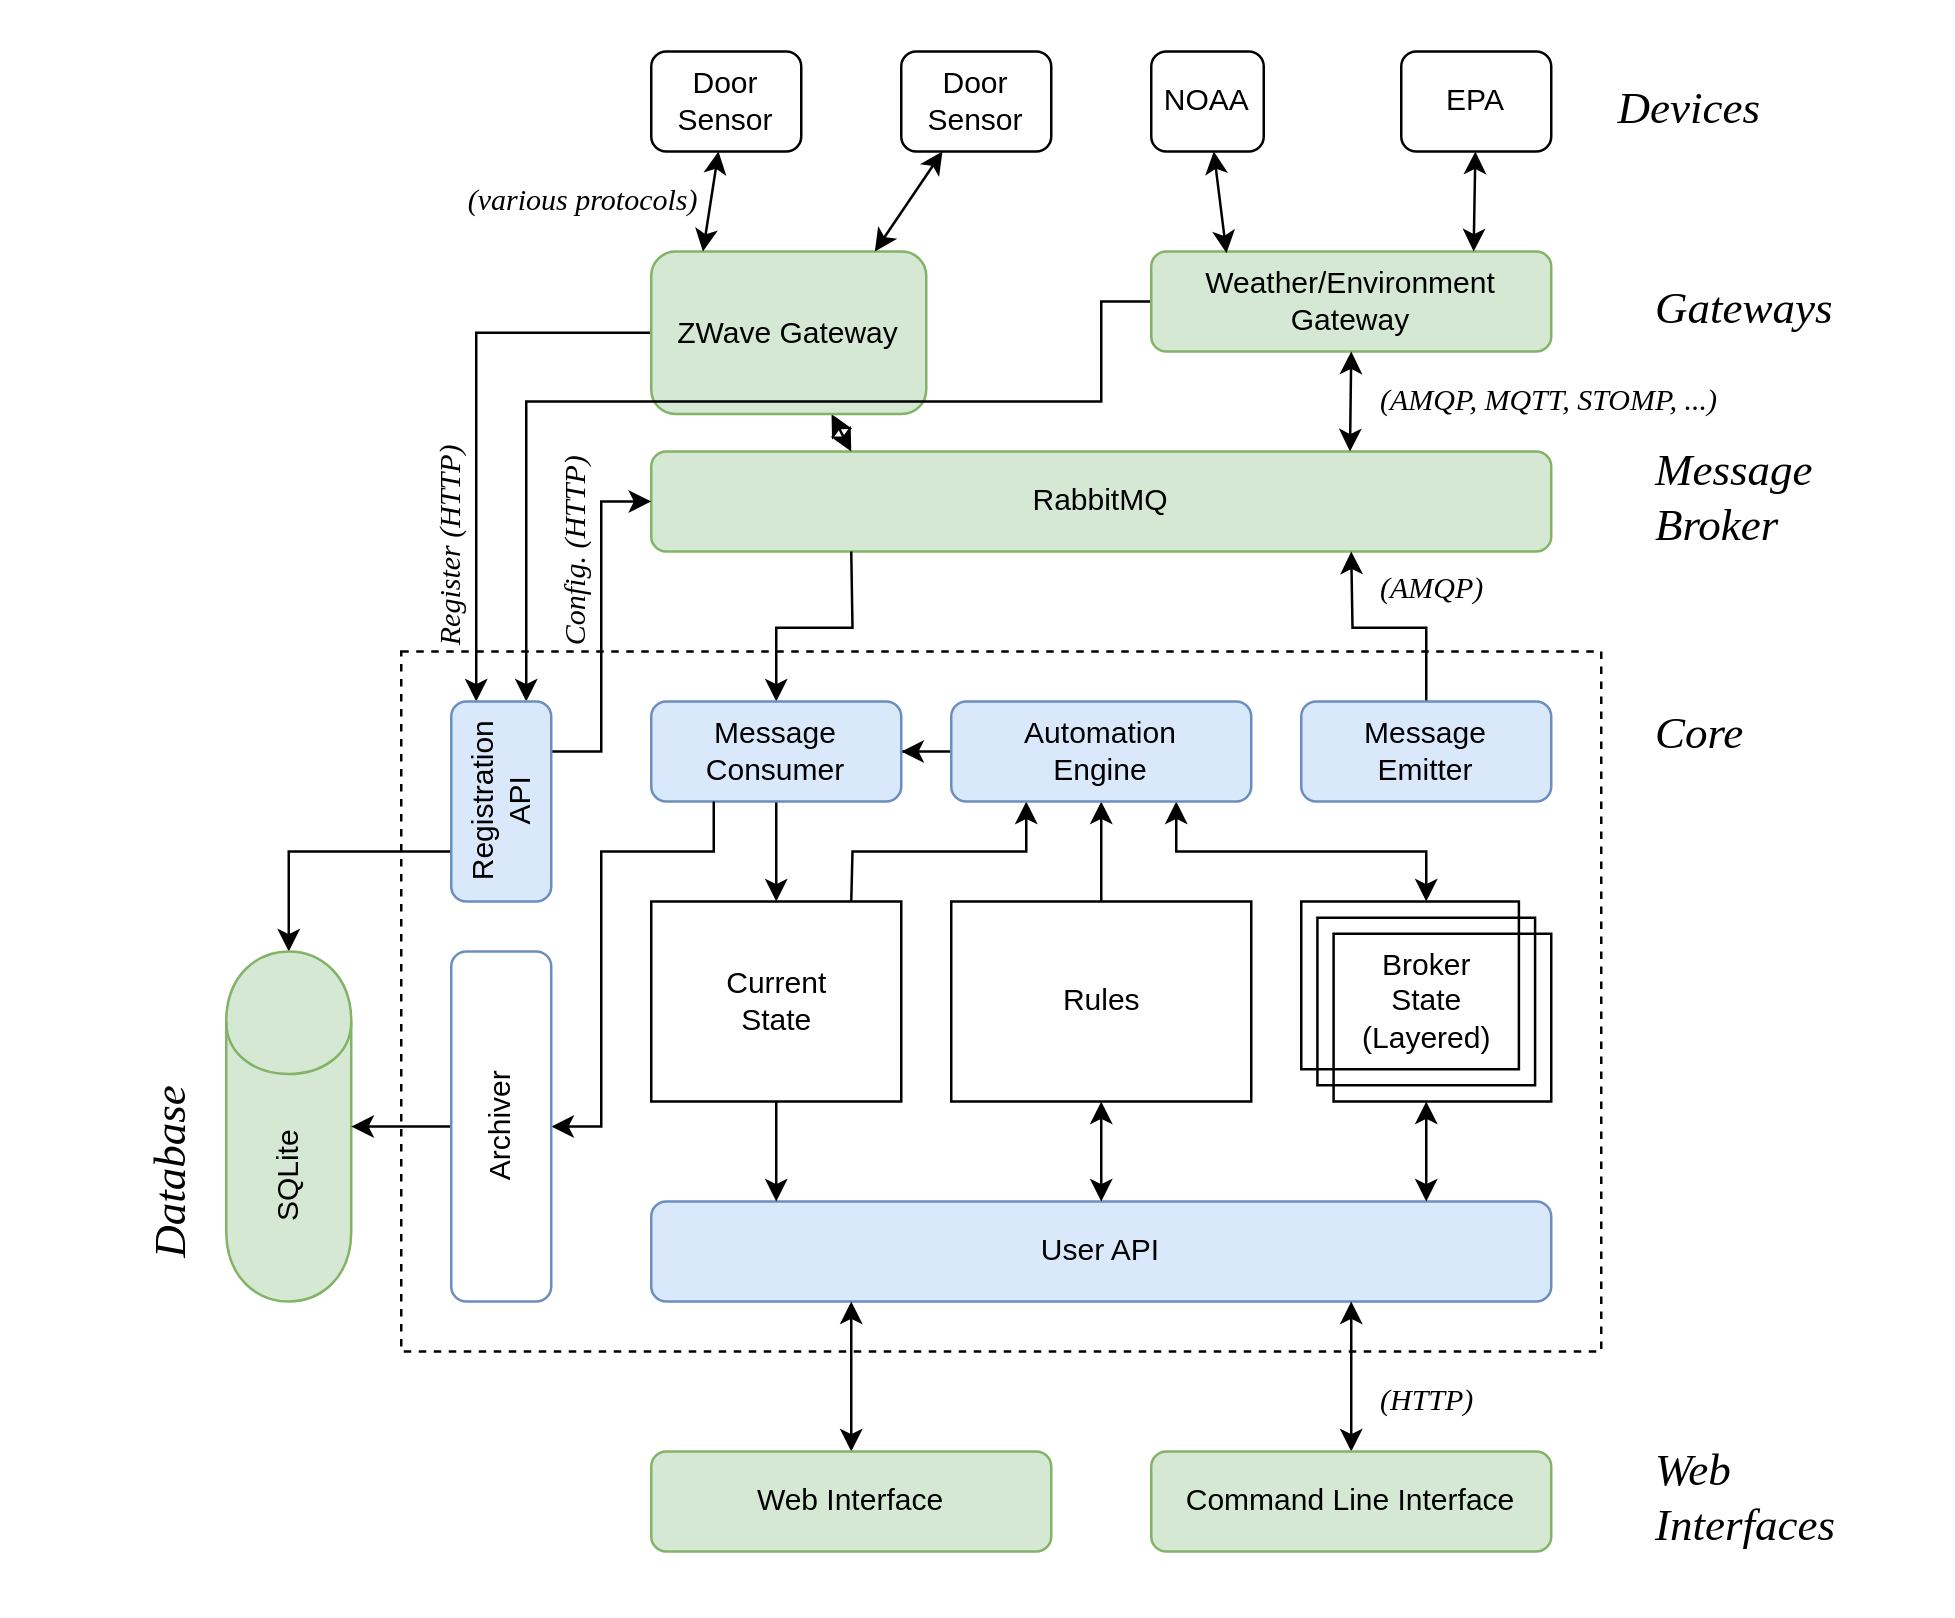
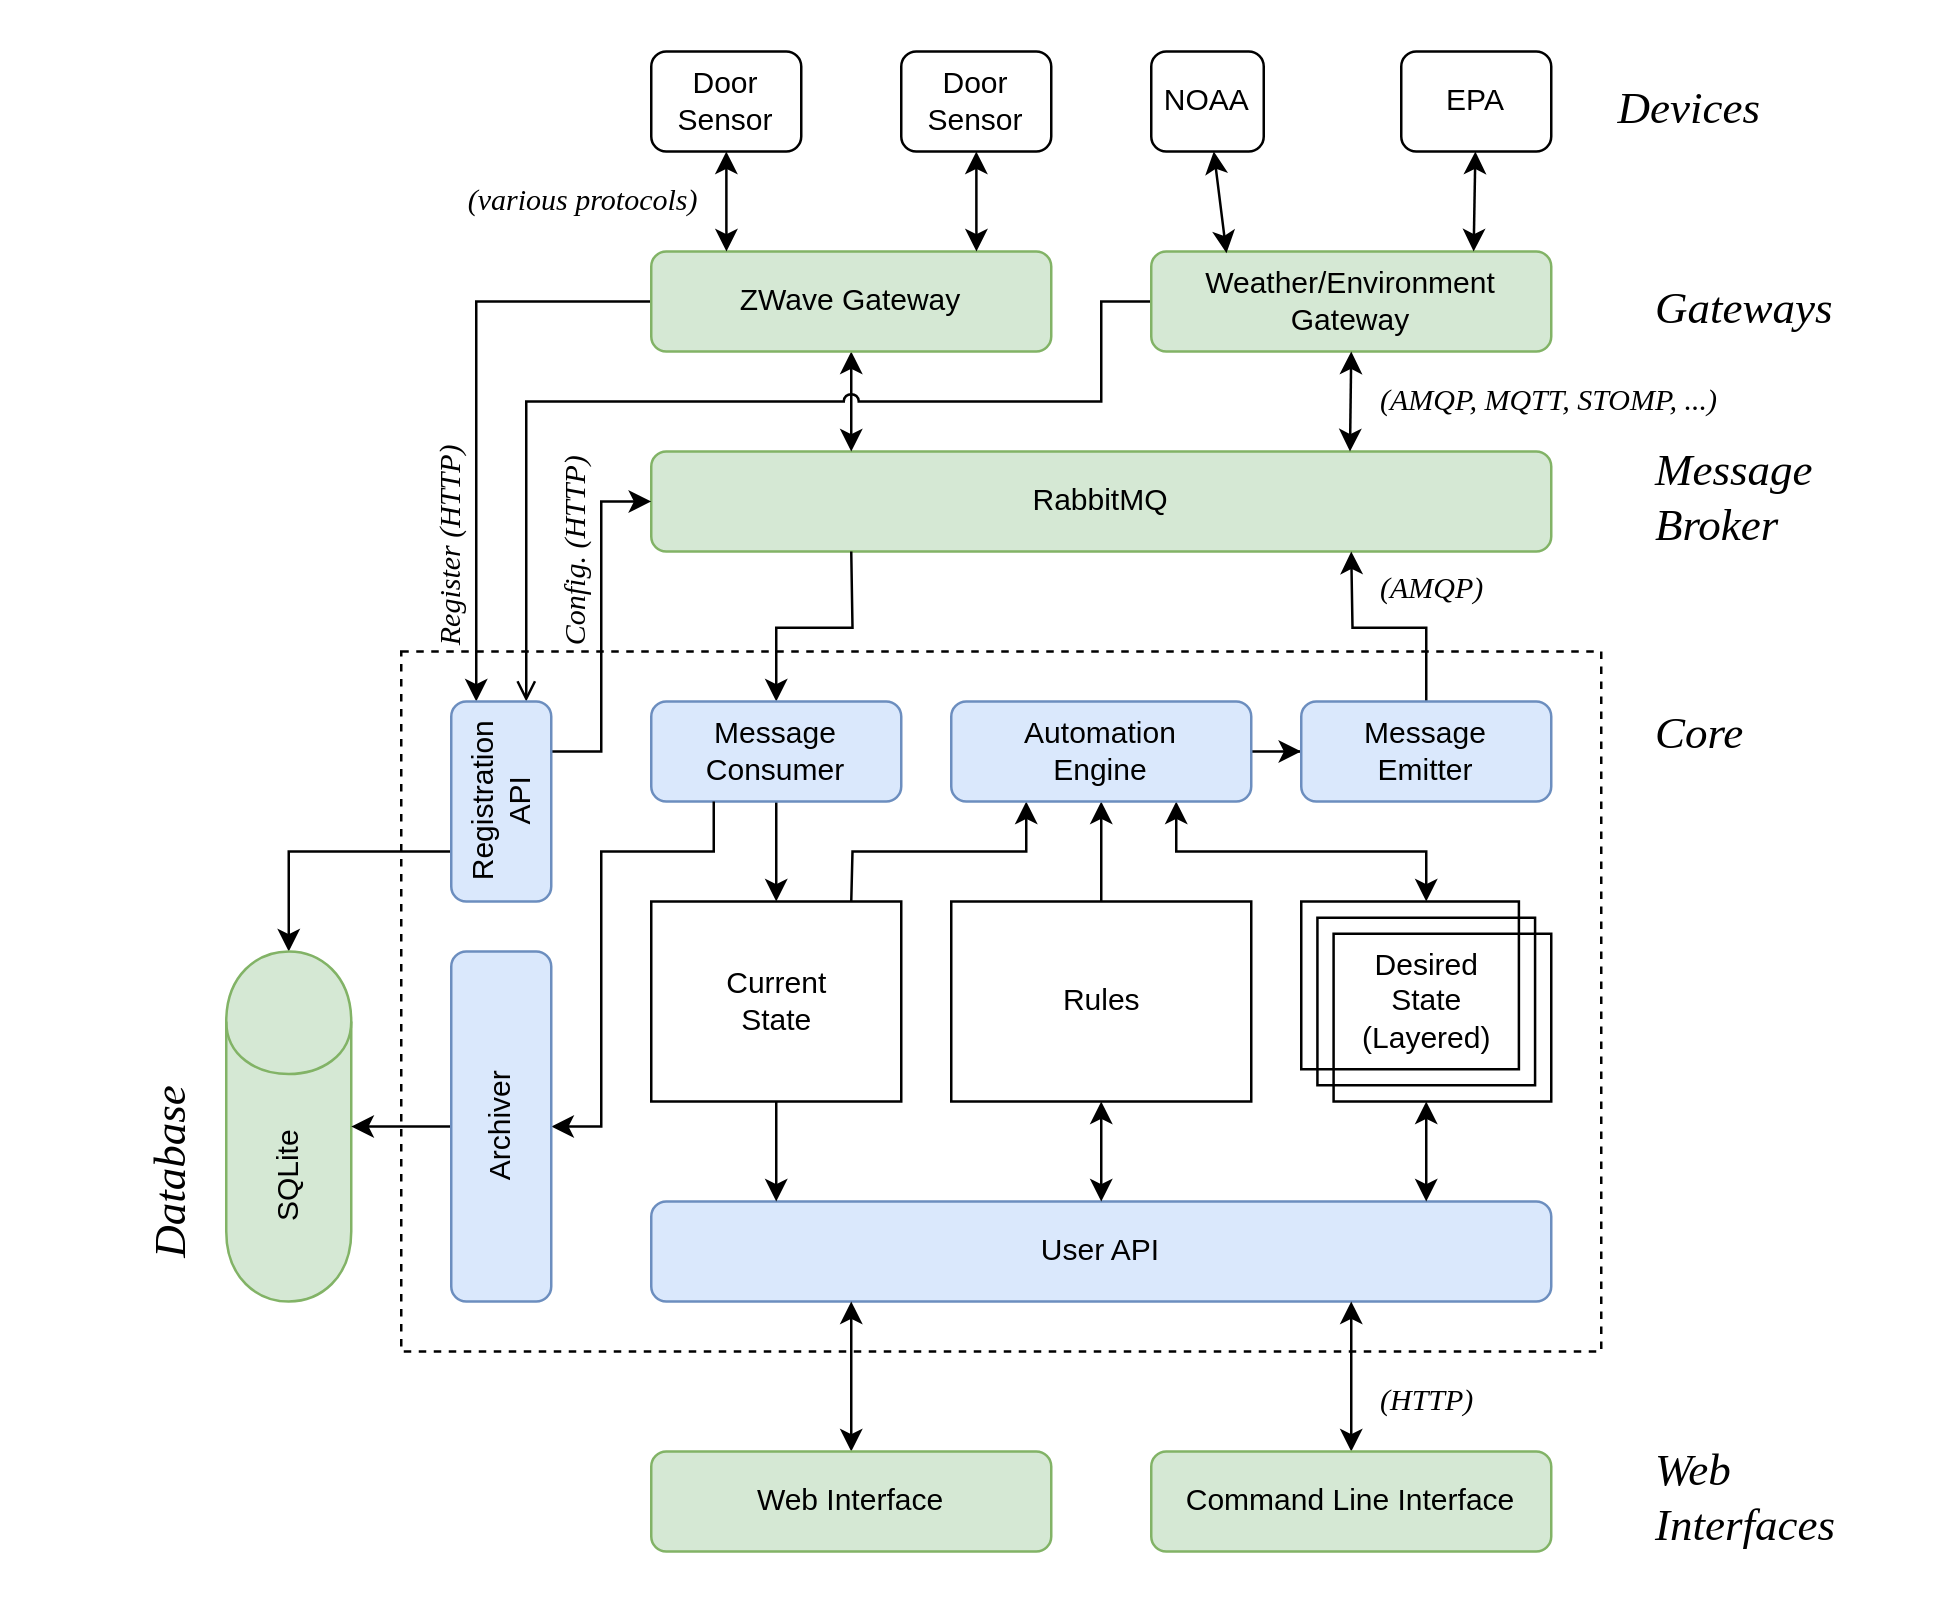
node "ZWave Gateway": size 275x163 -> 400x100
edge "Weather/Environment Gateway" -> "Registration API": arrowhead classic -> open
edge "Automation Engine" -> "Message Consumer": now "Automation Engine" -> "Message Emitter"
node "Broker State (Layered)": label "Broker State (Layered)" -> "Desired State (Layered)"
node "Archiver": fillcolor #ffffff -> #dae8fc
